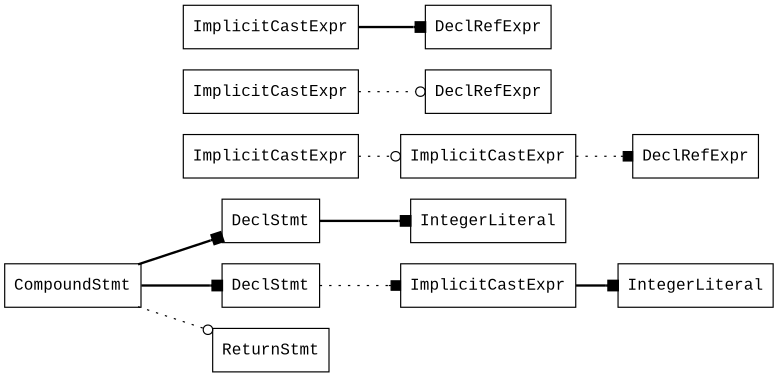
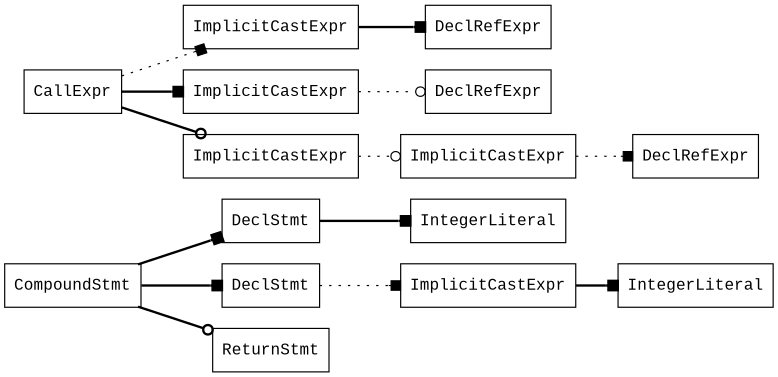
node "CallExpr": added
edge "CompoundStmt" -> "ReturnStmt": style dotted -> bold
